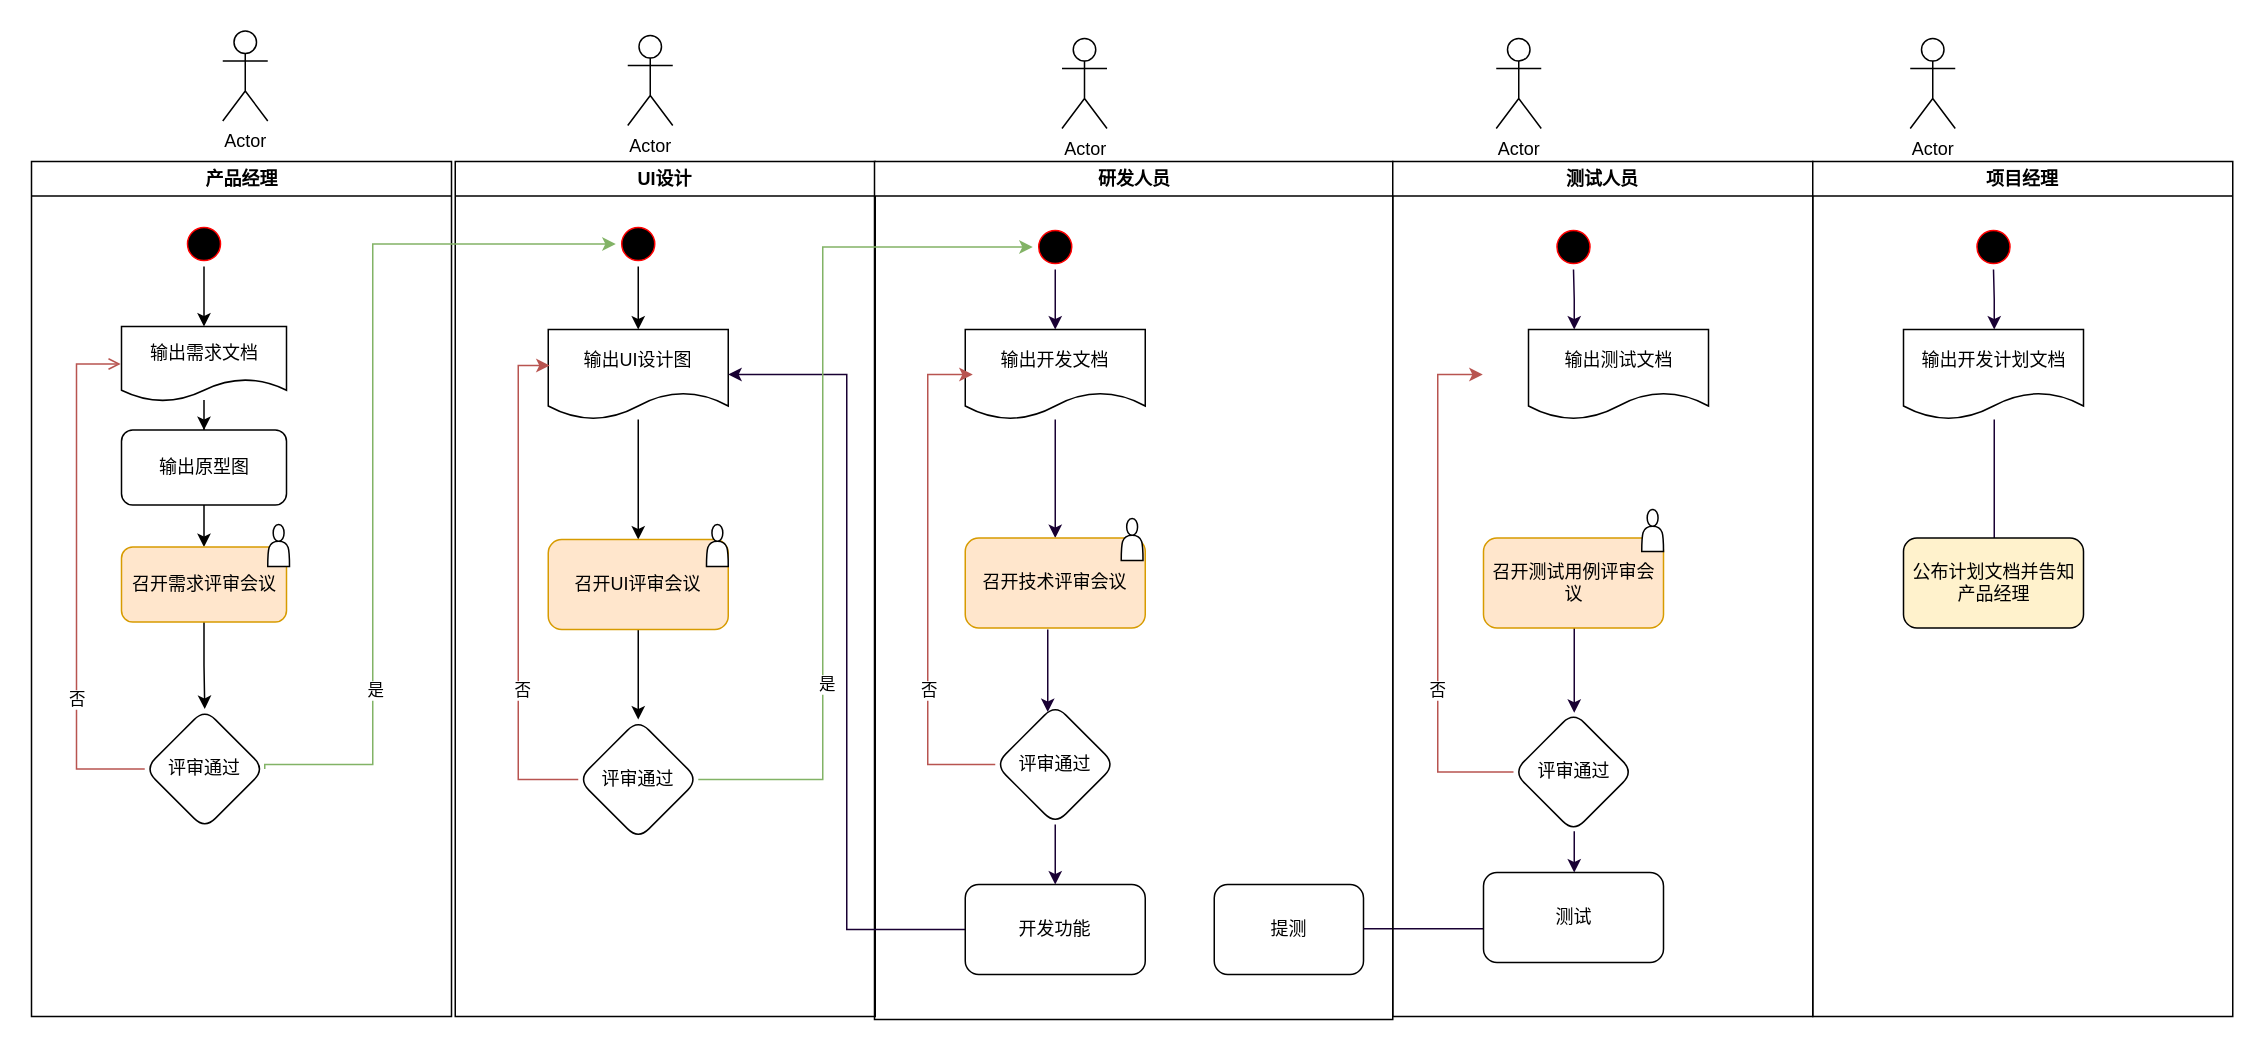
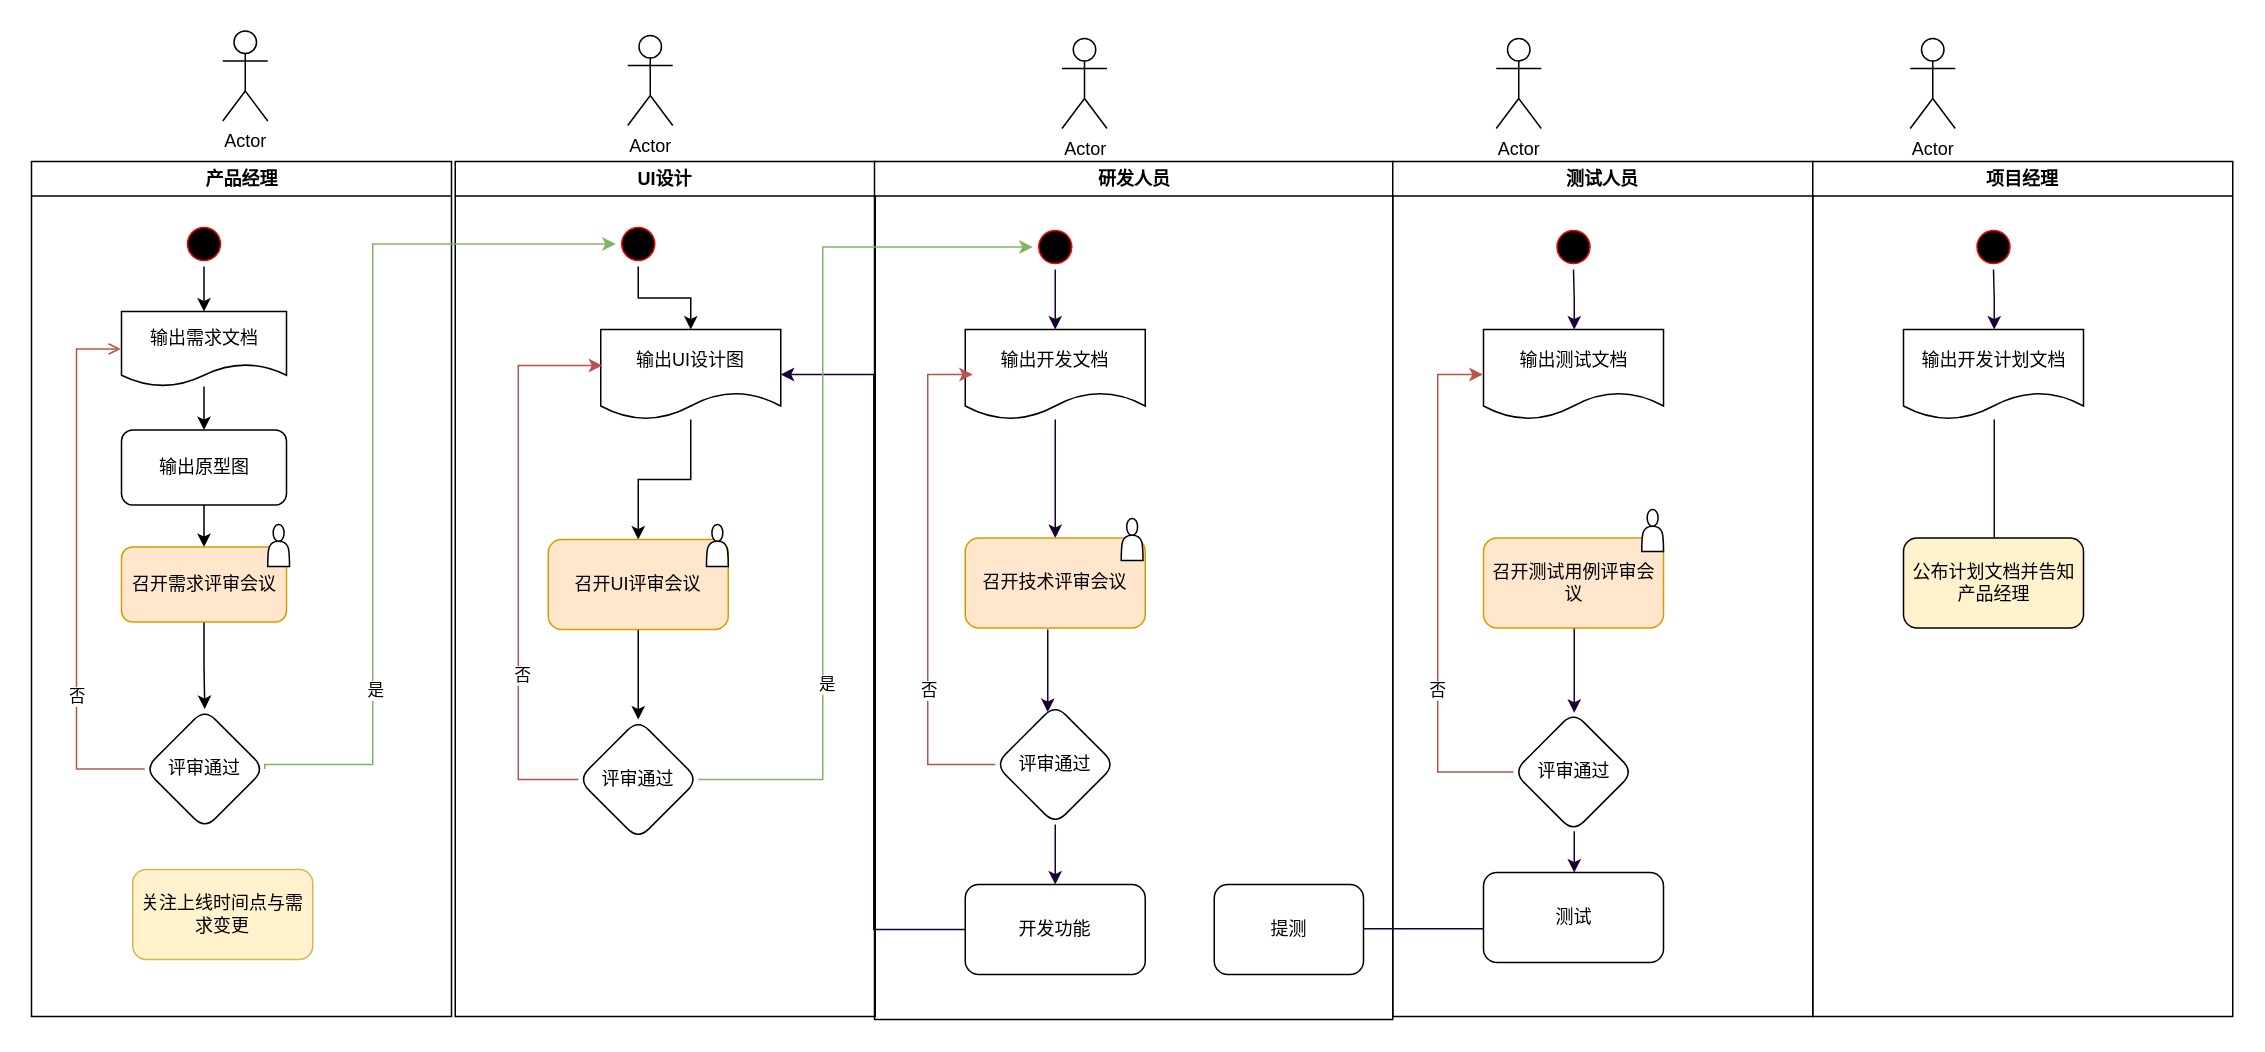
node "输出需求文档": moved (204, 364) -> (204, 349)
node "输出UI设计图": moved (638, 374) -> (691, 374)
node "输出测试文档": moved (1619, 374) -> (1574, 374)
node "关注上线时间点与需求变更": added
